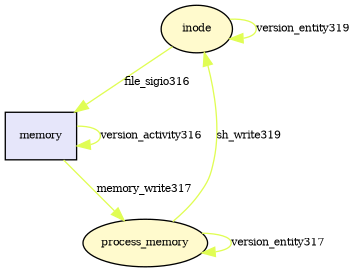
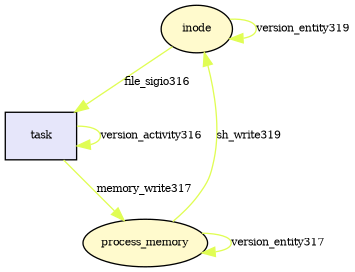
node "memory": label "memory" -> "task"
